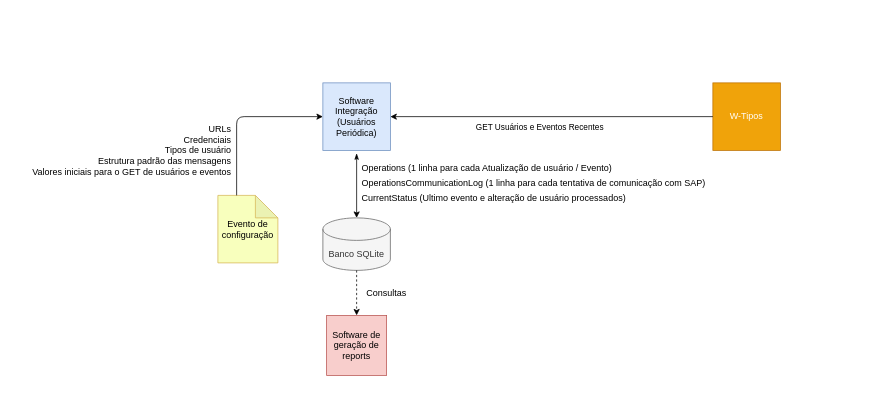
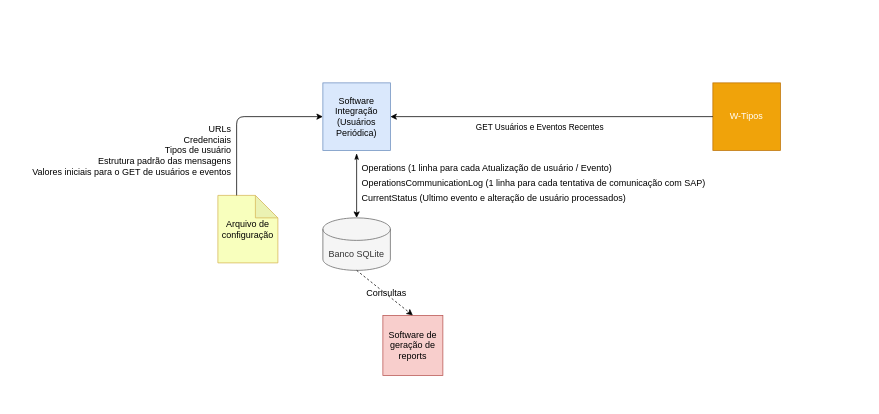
node "Evento de configuração": label "Evento de configuração" -> "Arquivo de configuração"
node "Software de geração de reports": moved (357, 345) -> (413, 345)
